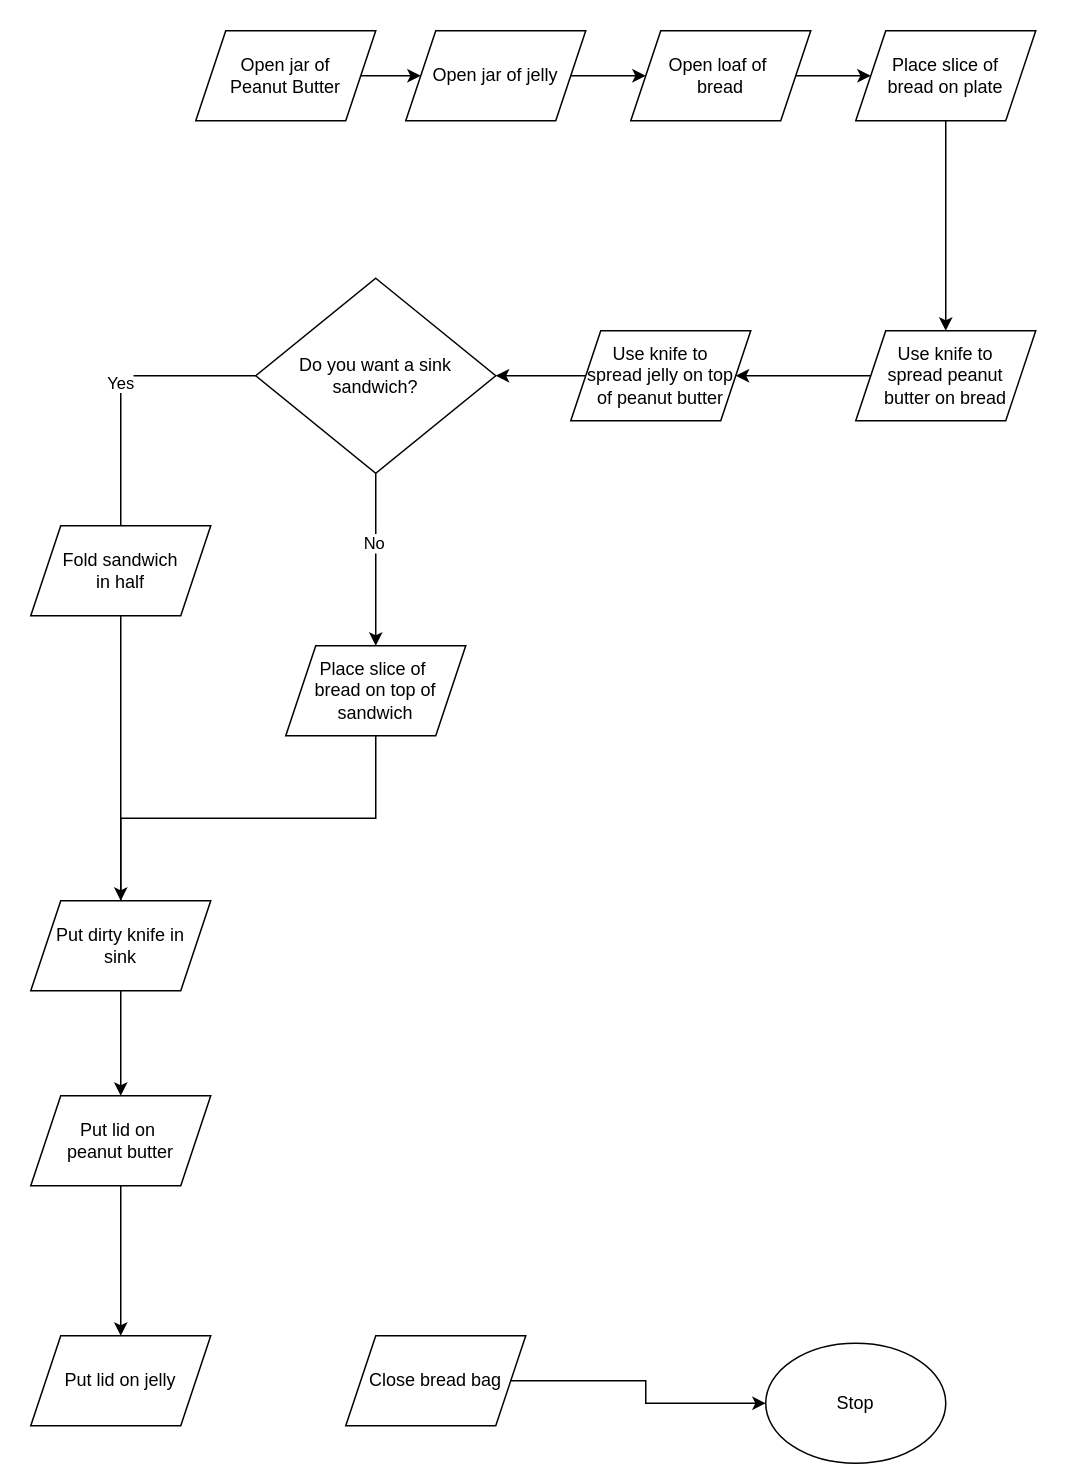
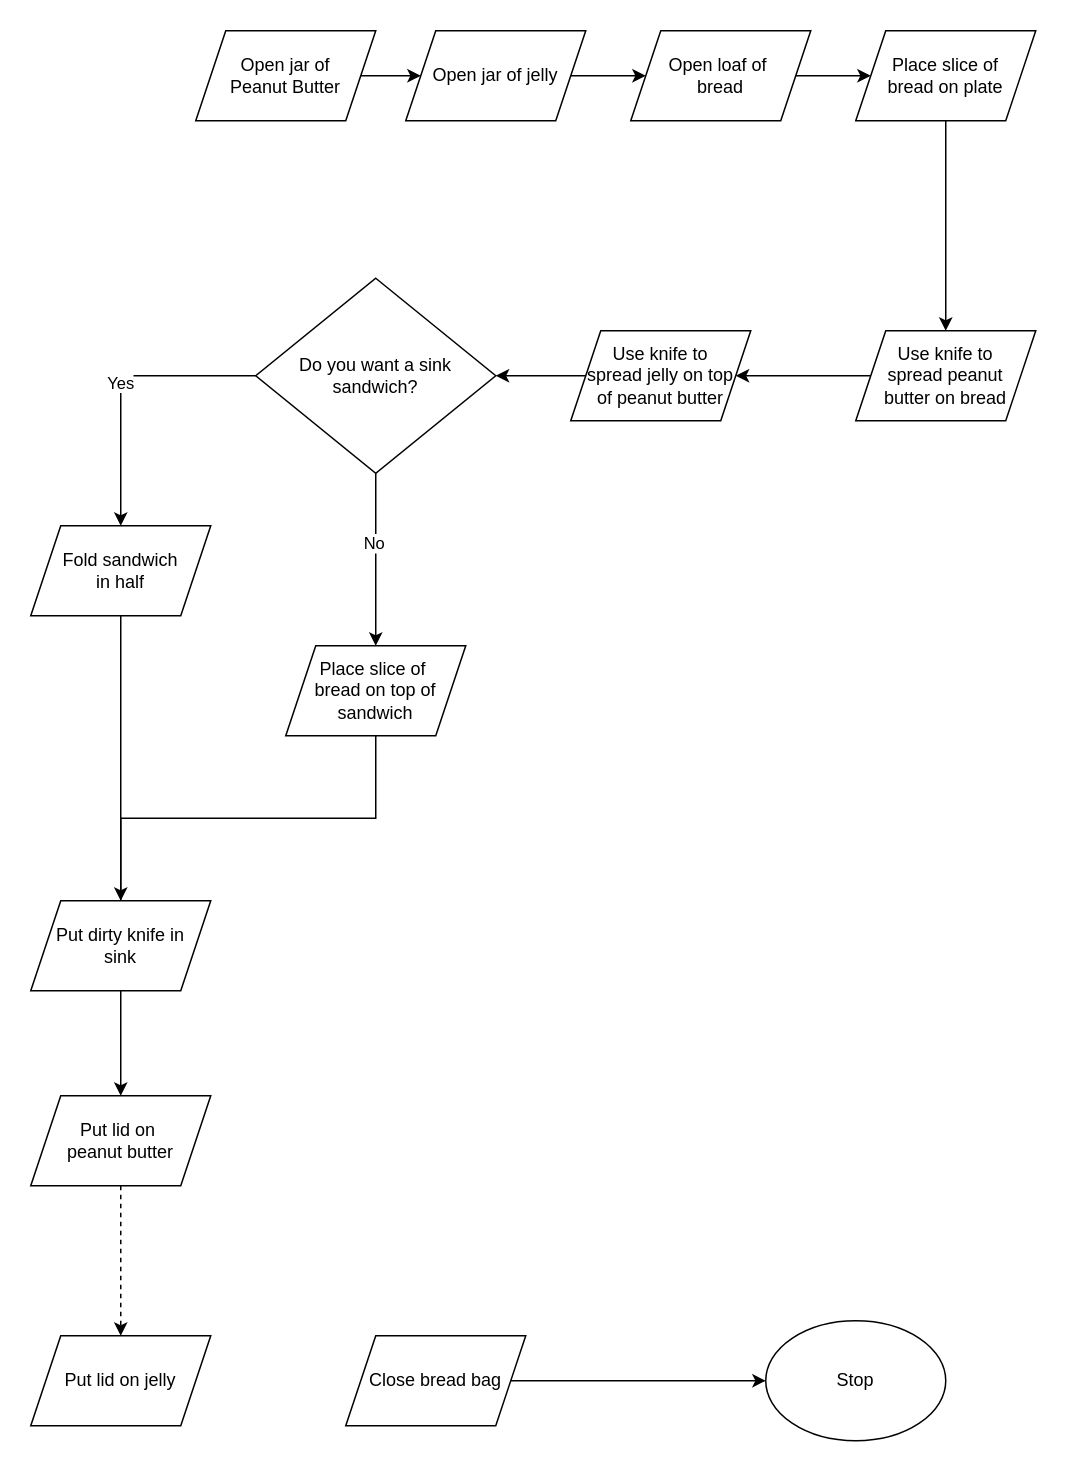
edge "Do you want a sink sandwich?" -- "Fold sandwich in half": arrowhead none -> classic
edge "Put lid on peanut butter" -> "Put lid on jelly": style solid -> dashed
node "Stop": moved (856, 1403) -> (856, 1381)
